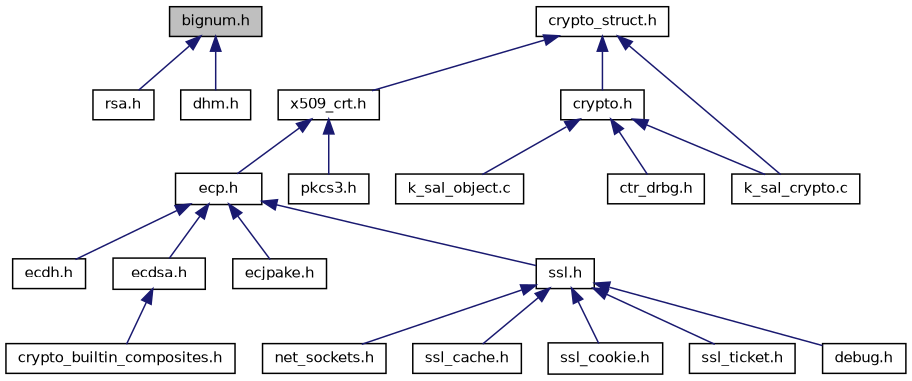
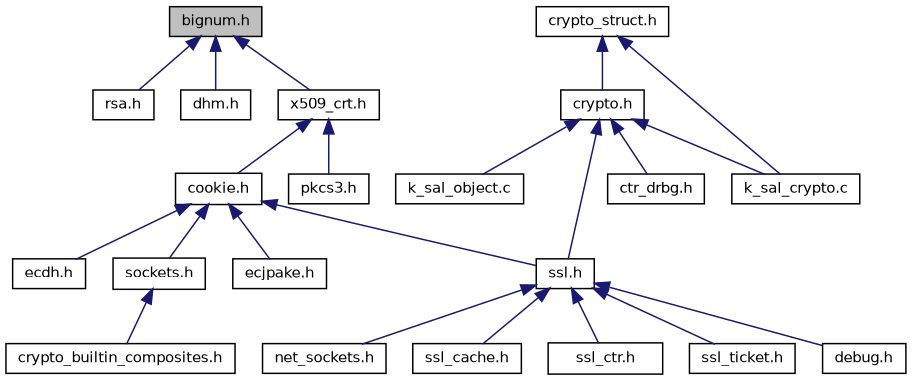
edge "x509_crt.h" -> "crypto_struct.h": now "x509_crt.h" -> "bignum.h"
node "ecp.h": label "ecp.h" -> "cookie.h"
edge "ssl.h" -> "crypto.h": added
node "ecdsa.h": label "ecdsa.h" -> "sockets.h"
node "ssl_cookie.h": label "ssl_cookie.h" -> "ssl_ctr.h"
